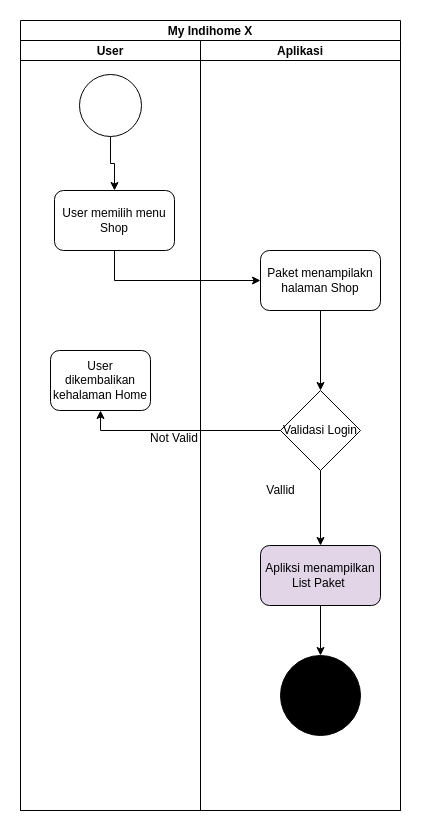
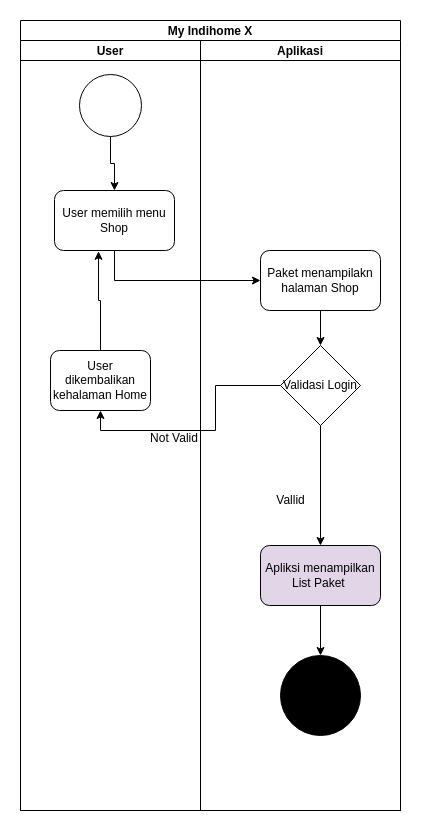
edge "User dikembalikan kehalaman Home" -> "User memilih menu Shop": added
node "Validasi Login": moved (321, 431) -> (321, 386)
node "Vallid": moved (281, 491) -> (291, 501)
